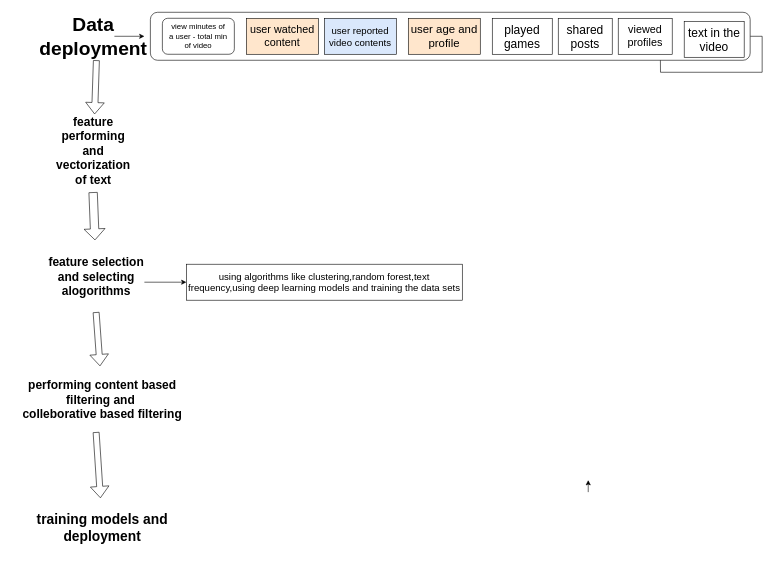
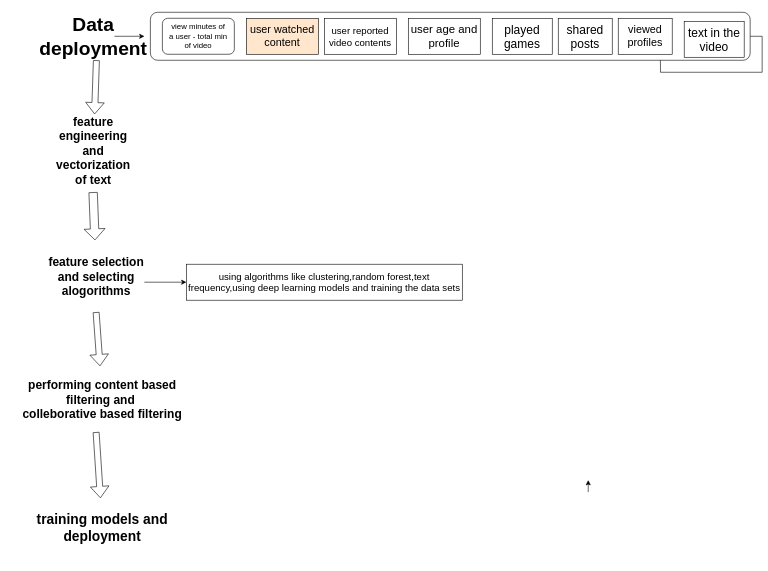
node "user reported video contents": fillcolor #dae8fc -> #ffffff
node "user age and profile": fillcolor #ffe6cc -> #ffffff
node "feature performing and vectorization of text": label "feature performing and vectorization of text" -> "feature engineering and vectorization of text"
